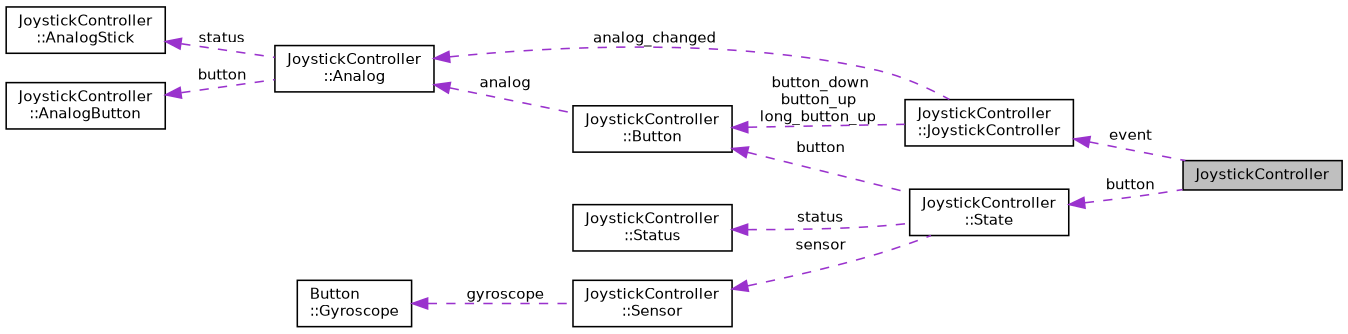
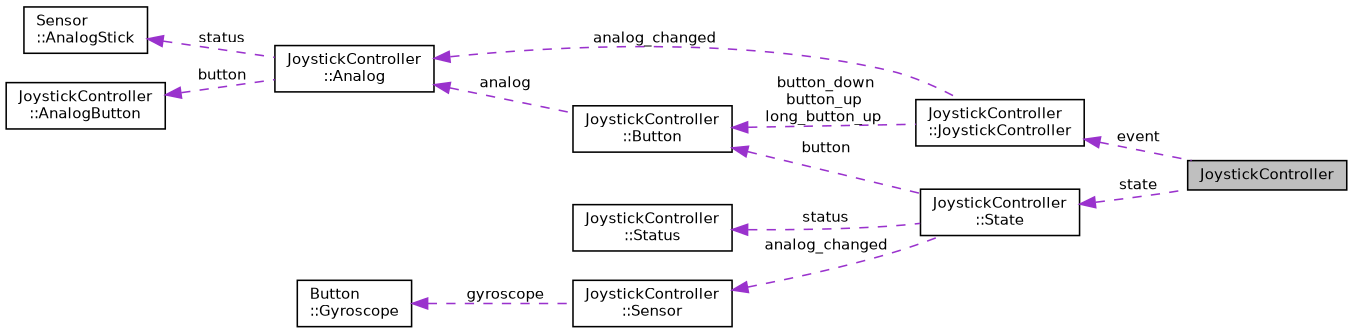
node "JoystickController ::AnalogStick": label "JoystickController ::AnalogStick" -> "Sensor ::AnalogStick"
edge "JoystickController" -> "JoystickController ::State": label " button" -> " state"
edge "JoystickController ::State" -> "JoystickController ::Sensor": label " sensor" -> " analog_changed"
